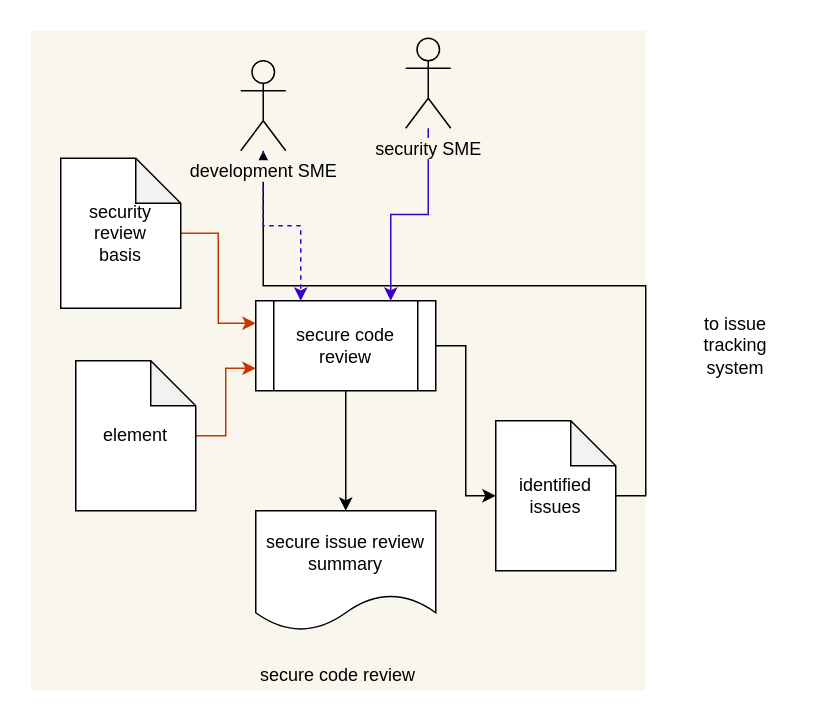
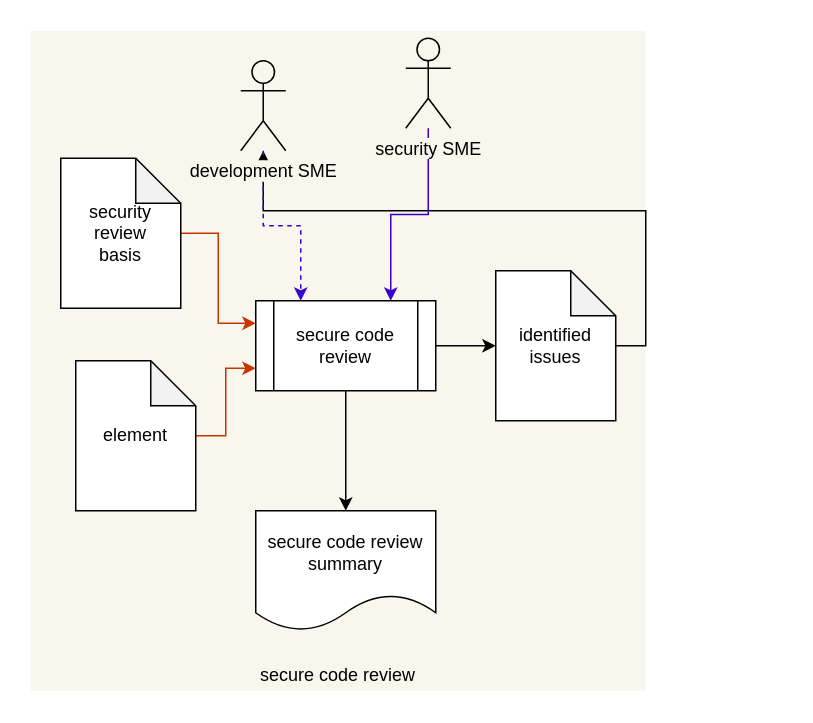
node "to issue tracking system": removed
node "identified issues": moved (556, 496) -> (556, 346)
node "secure issue review summary": label "secure issue review summary" -> "secure code review summary"
